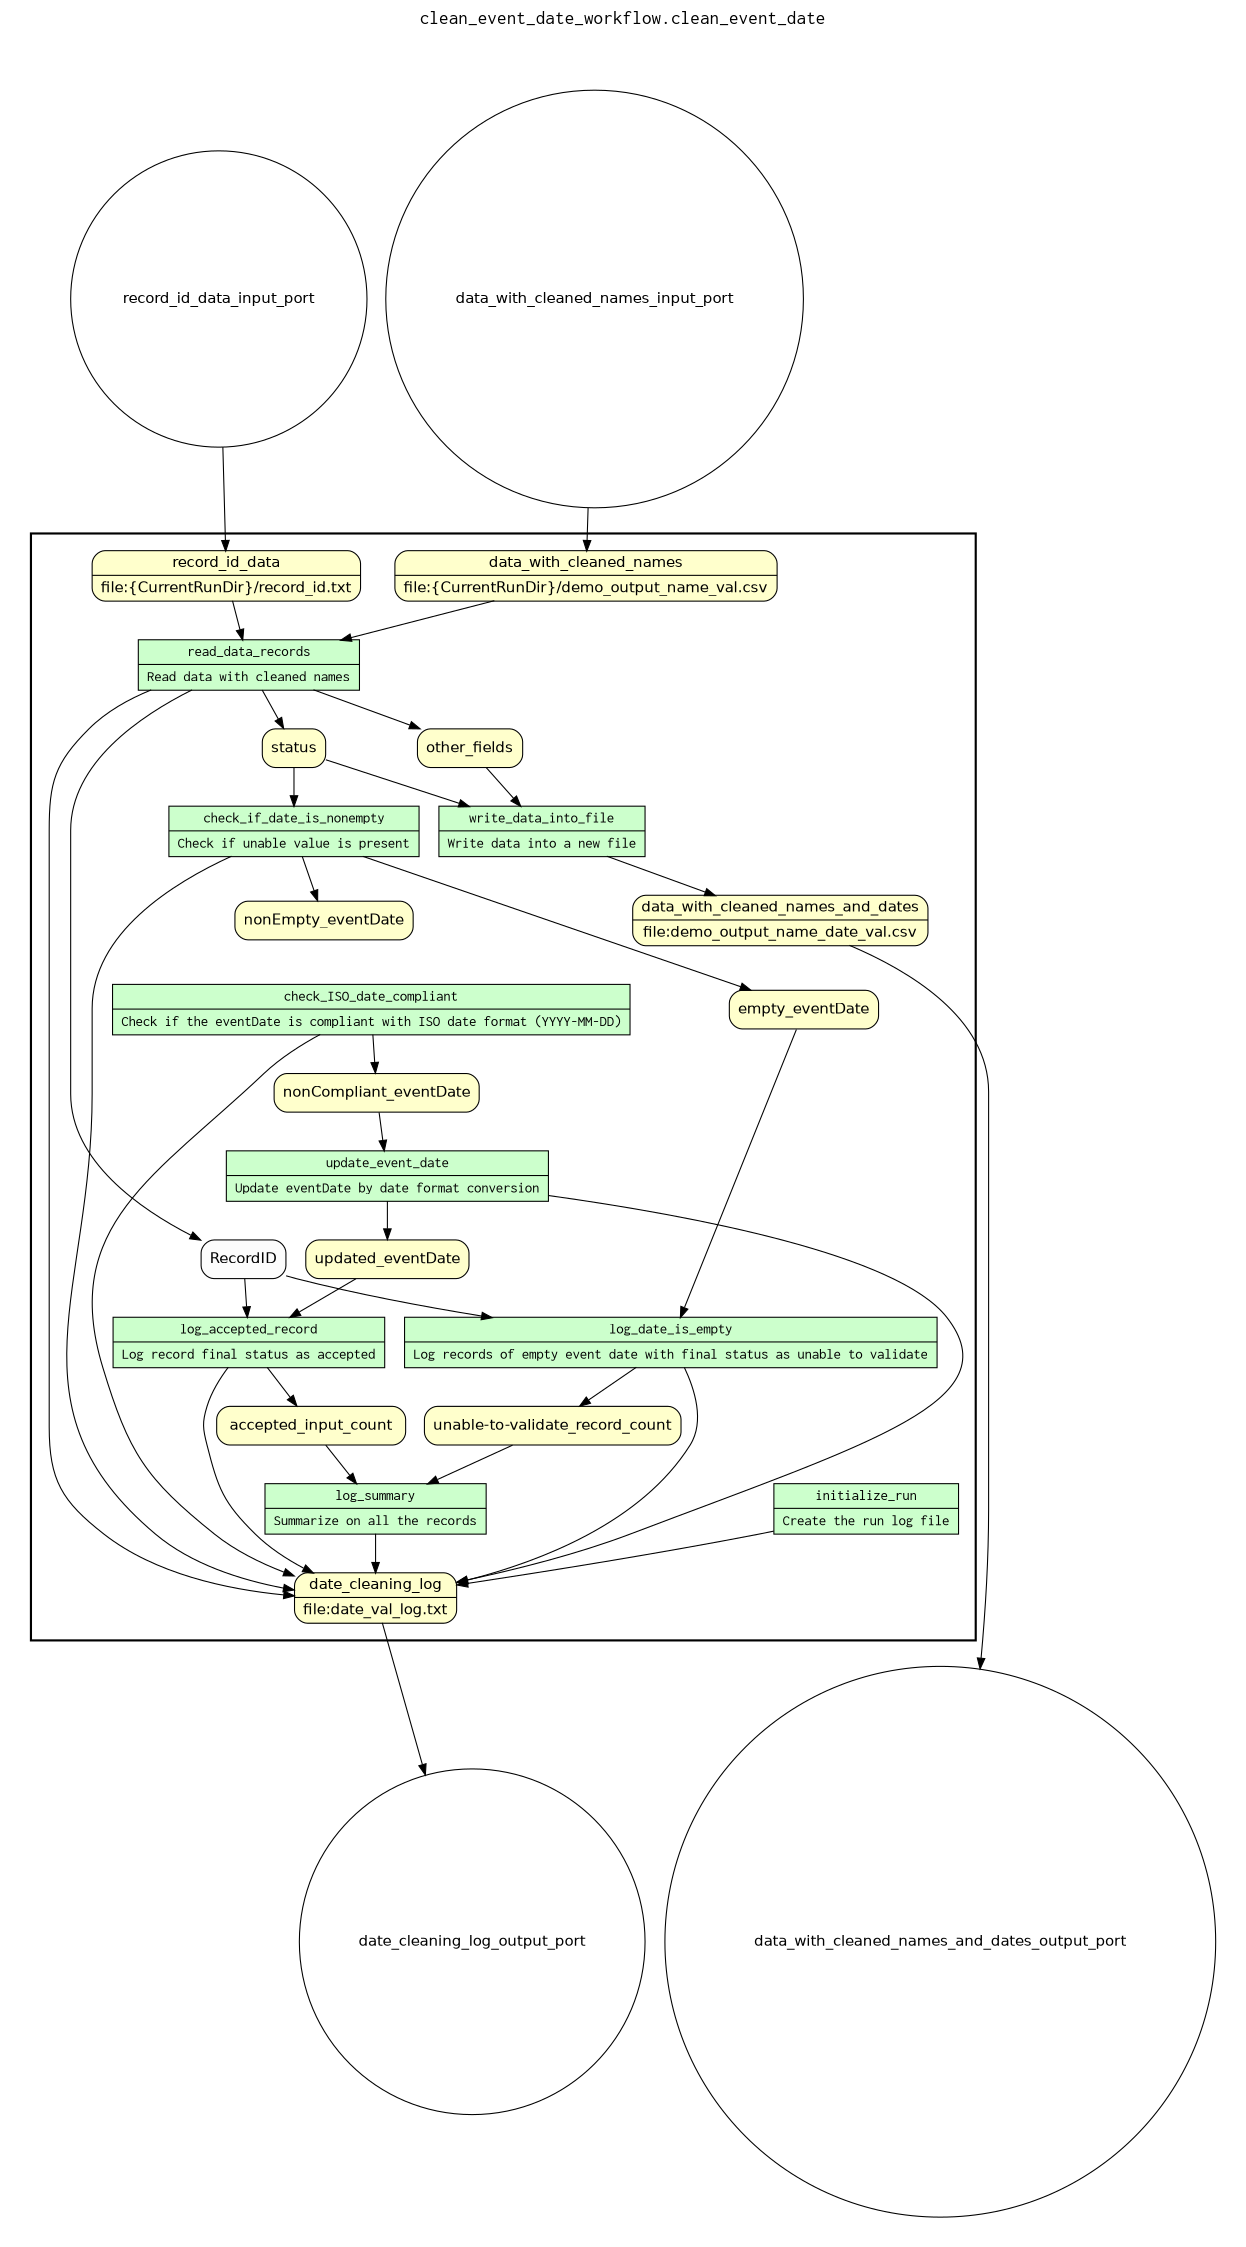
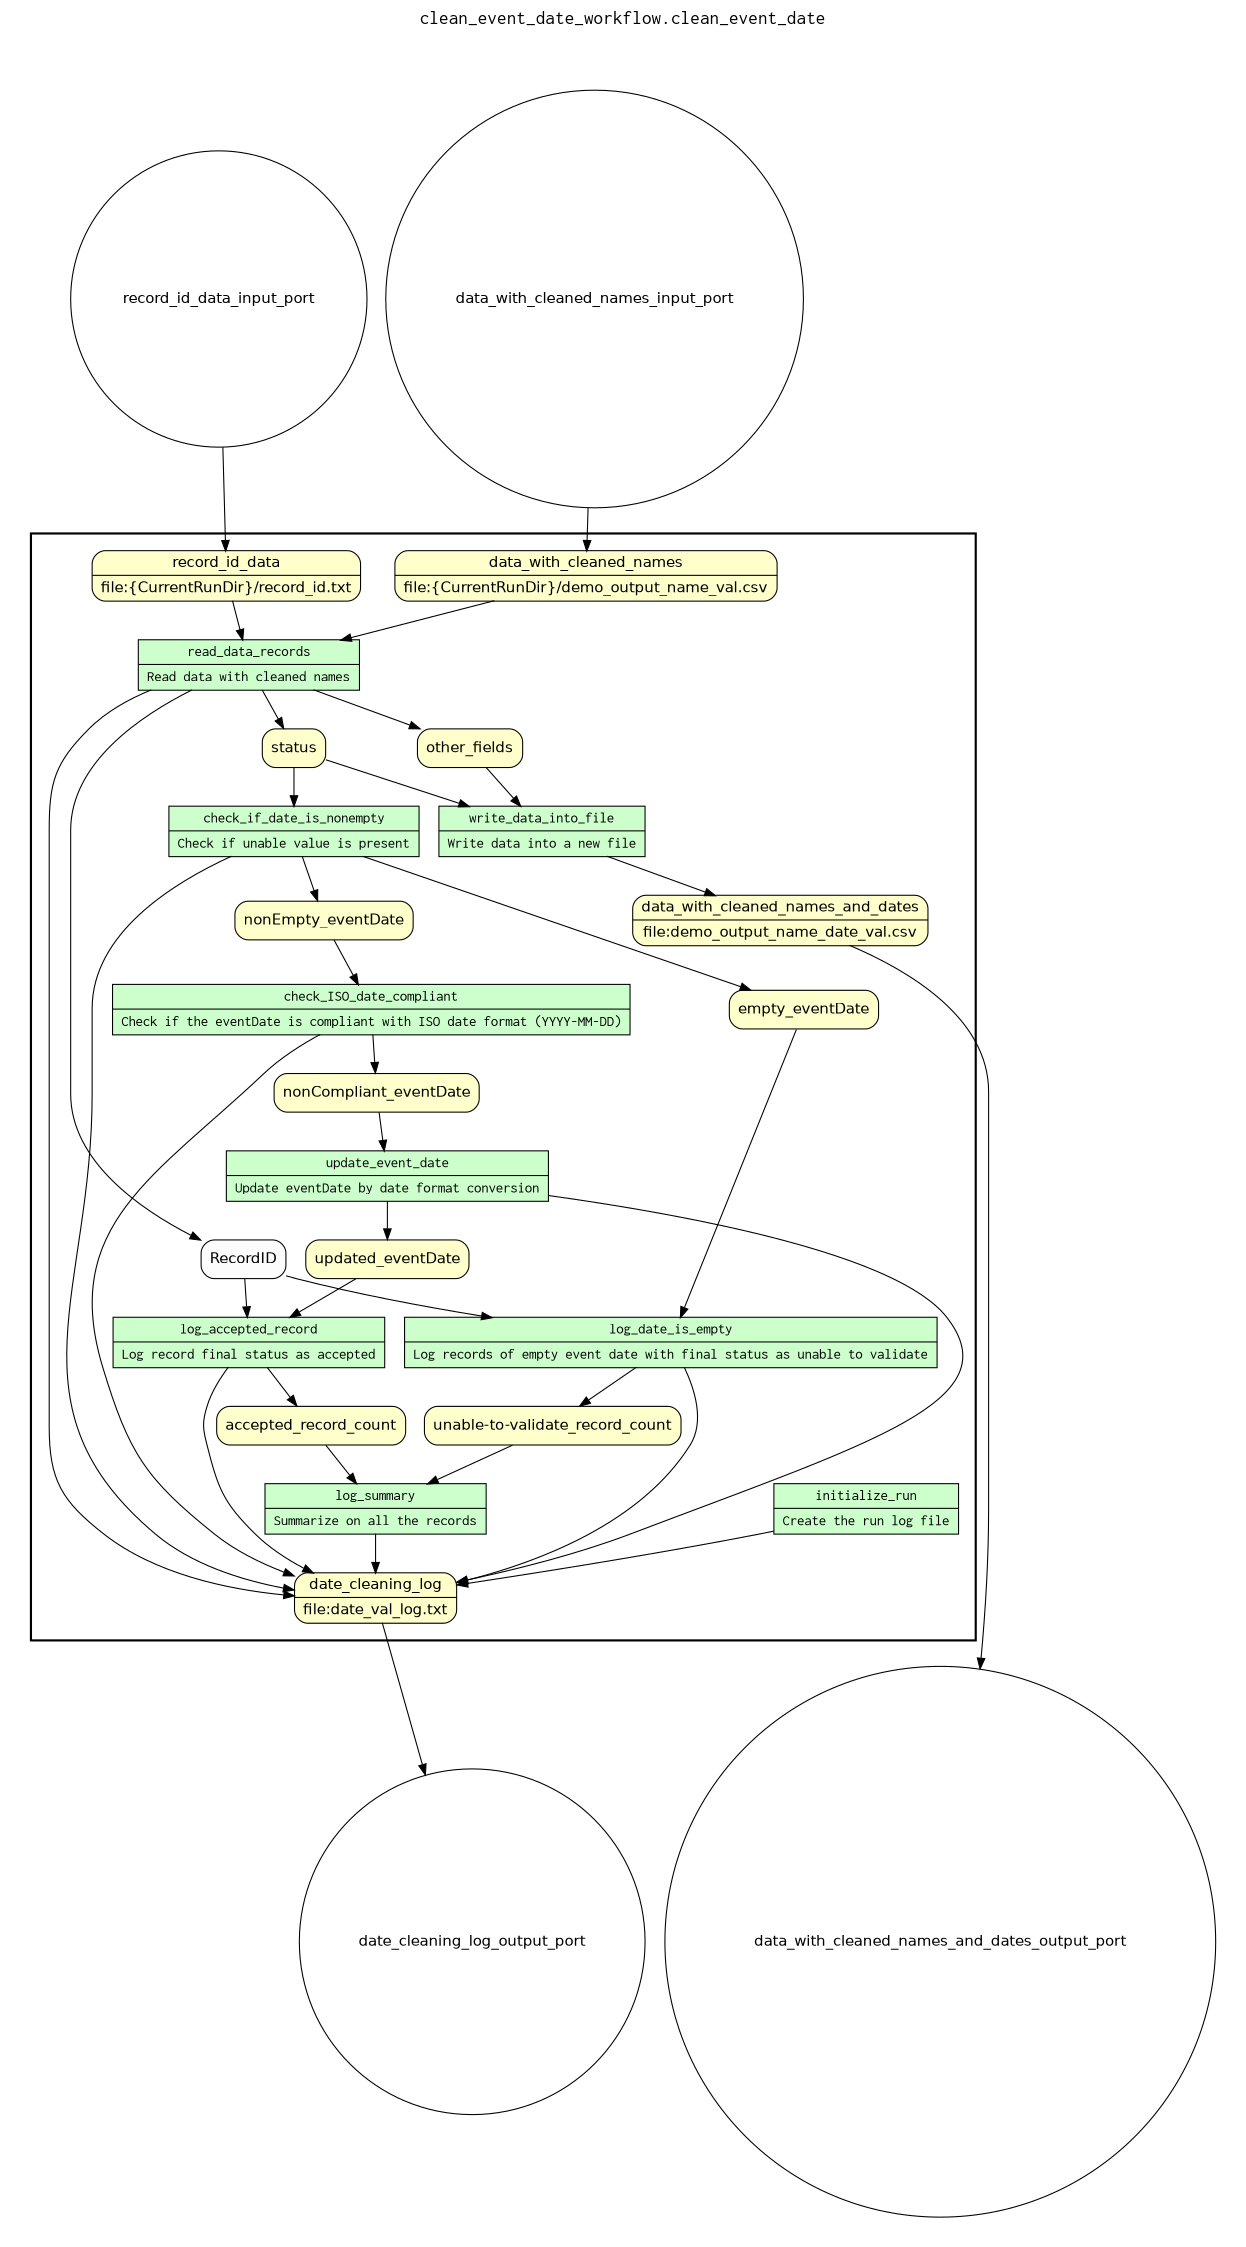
edge "nonEmpty_eventDate" -> "check_ISO_date_compliant": added
node "accepted_input_count": label "accepted_input_count" -> "accepted_record_count"
